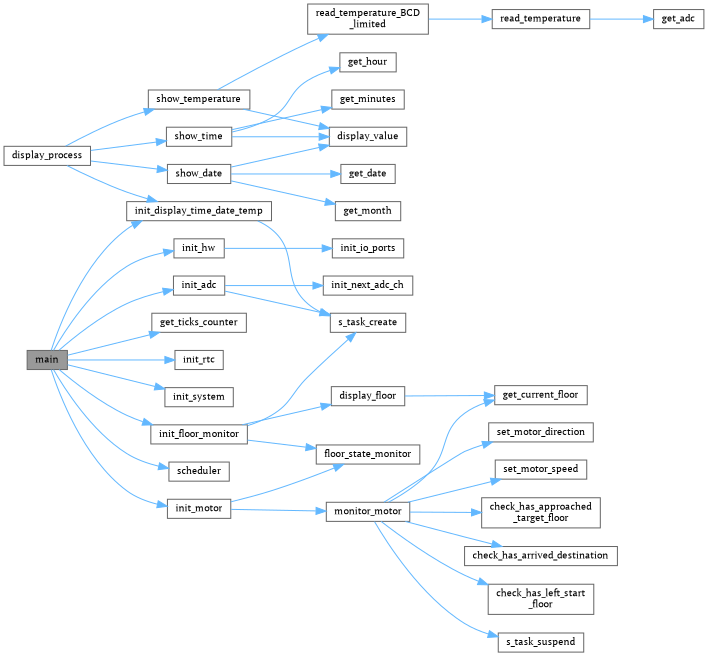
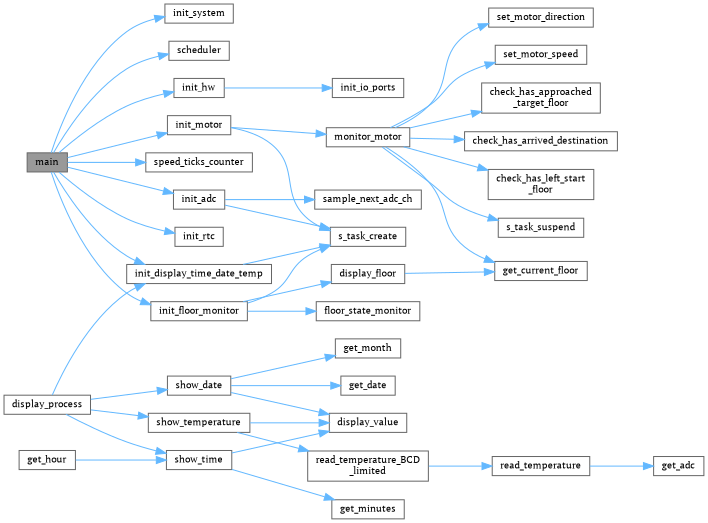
edge "show_time" -> "get_hour": reversed
node "init_next_adc_ch": label "init_next_adc_ch" -> "sample_next_adc_ch"
node "get_ticks_counter": label "get_ticks_counter" -> "speed_ticks_counter"
edge "init_motor" -> "floor_state_monitor": now "init_motor" -> "s_task_create"
